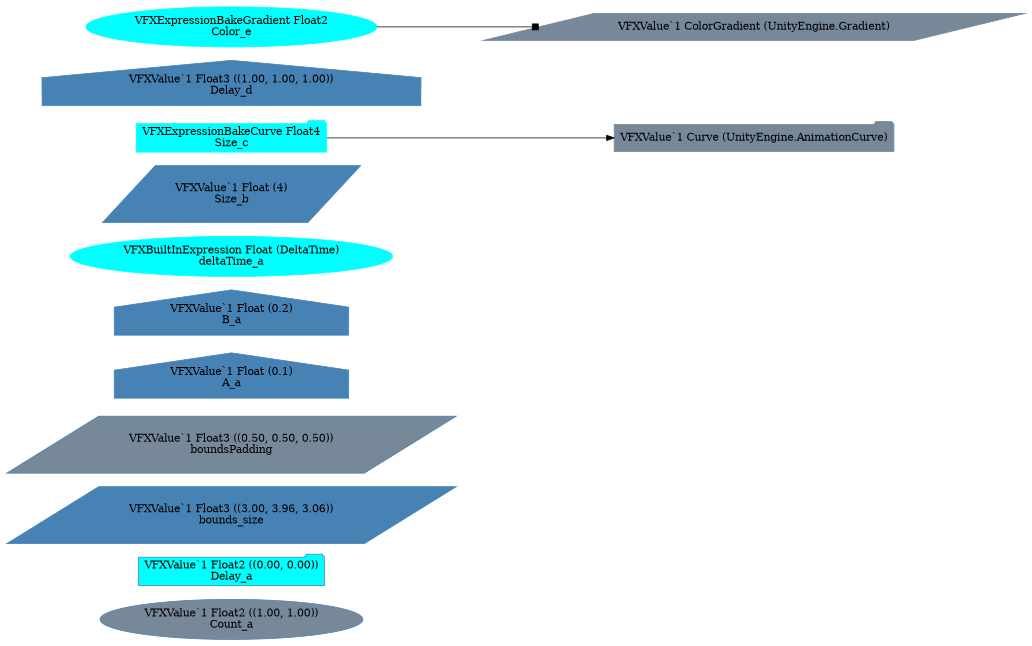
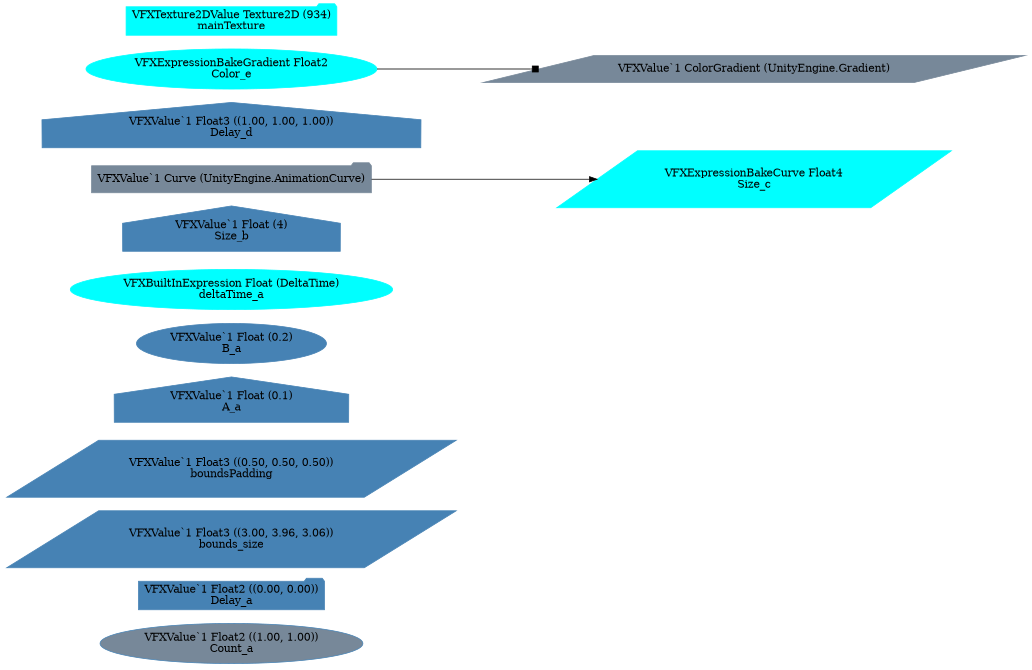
node "VFXTexture2DValue Texture2D (934) mainTexture": added
node "VFXExpressionBakeCurve Float4 Size_c": shape folder -> parallelogram
edge "VFXExpressionBakeCurve Float4 Size_c" -> "VFXValue`1 Curve (UnityEngine.AnimationCurve)": reversed
node "VFXValue`1 Float (4) Size_b": shape parallelogram -> house
node "VFXValue`1 Float (0.2) B_a": shape house -> ellipse
node "VFXValue`1 Float3 ((0.50, 0.50, 0.50)) boundsPadding": fillcolor lightslategray -> steelblue
node "VFXValue`1 Float2 ((0.00, 0.00)) Delay_a": fillcolor cyan -> steelblue
